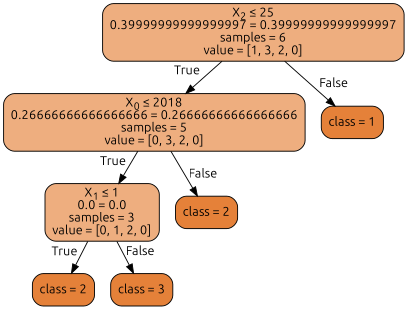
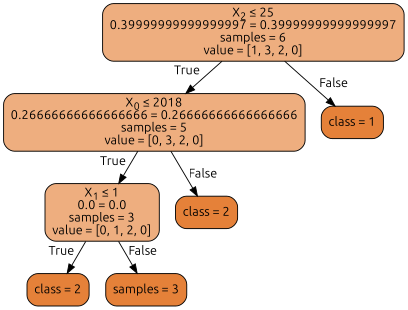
node "class = 3": label "class = 3" -> "samples = 3"
